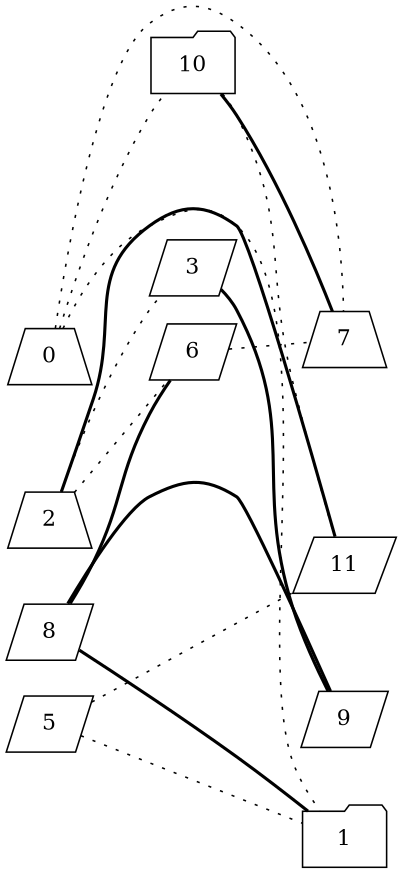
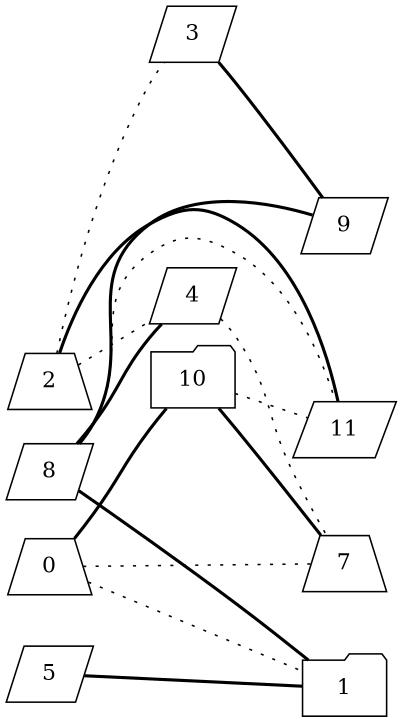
edge "10" -- "0": style dotted -> bold
node "6": label "6" -> "4"
edge "11" -- "5": now "11" -- "8"
edge "5" -- "1": style dotted -> bold
